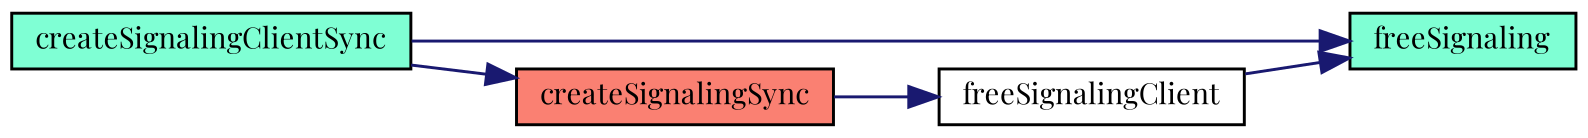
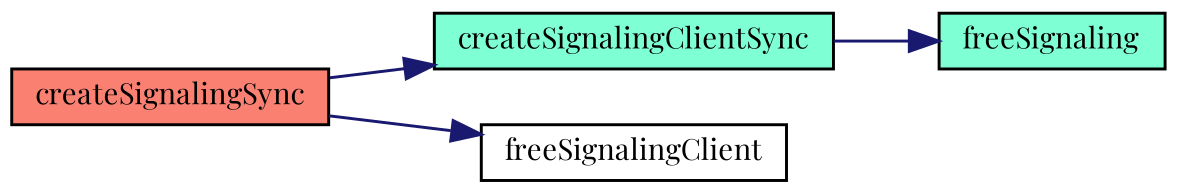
edge "freeSignalingClient" -> "freeSignaling": removed
edge "createSignalingClientSync" -> "createSignalingSync": reversed
